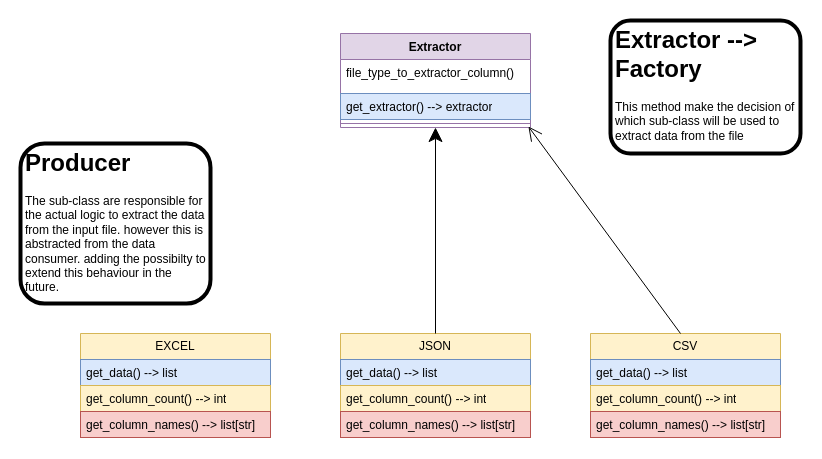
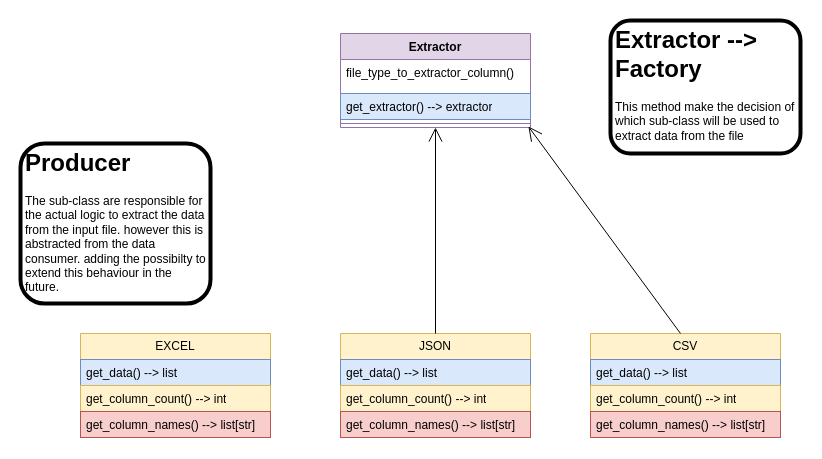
edge "JSON" -> "Extractor": arrowhead classic -> open
